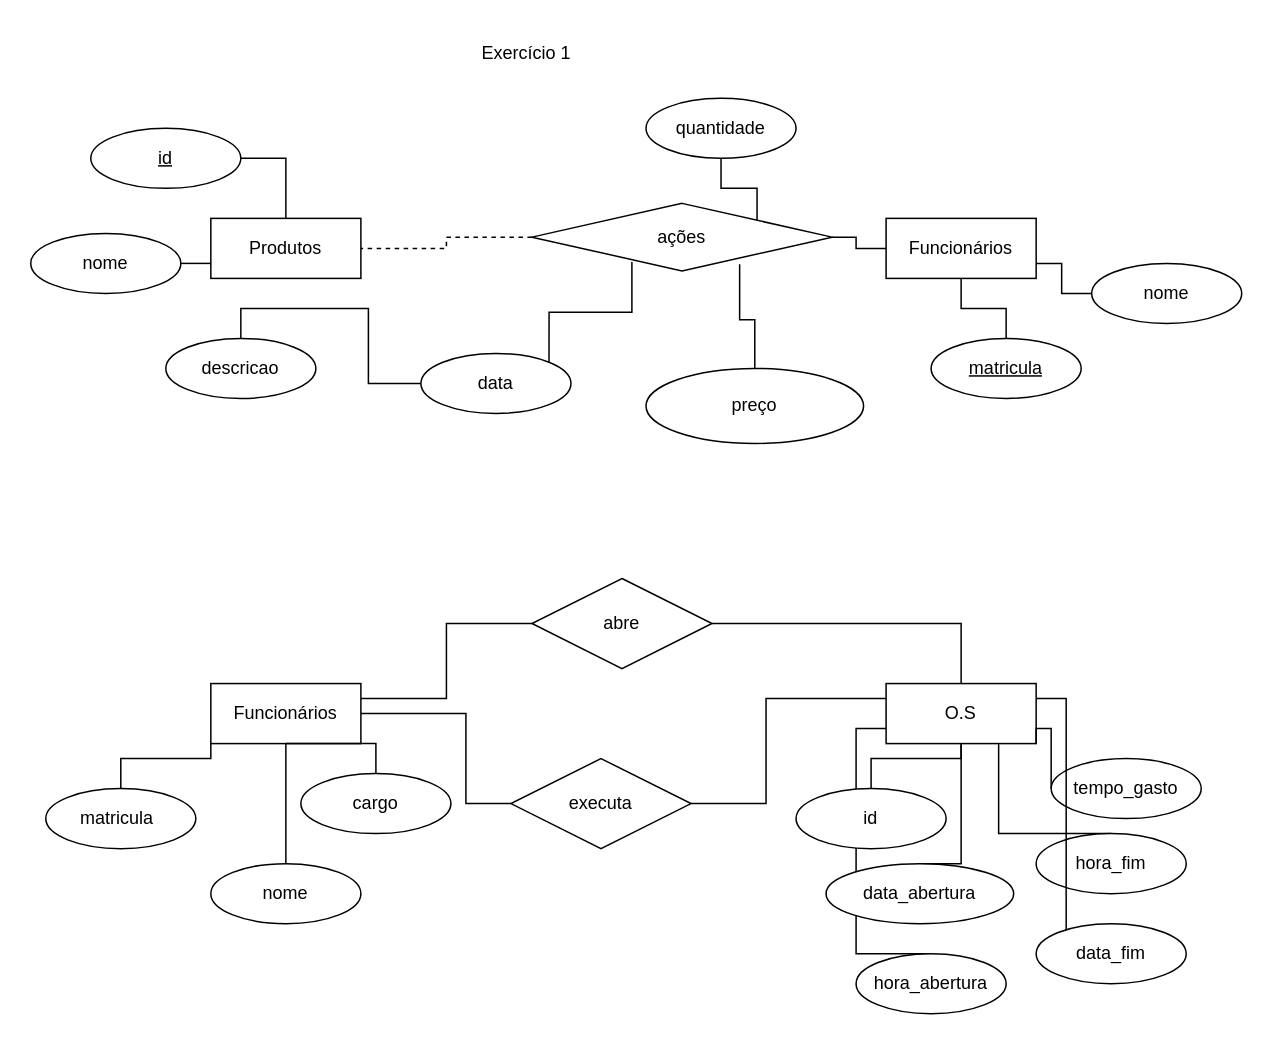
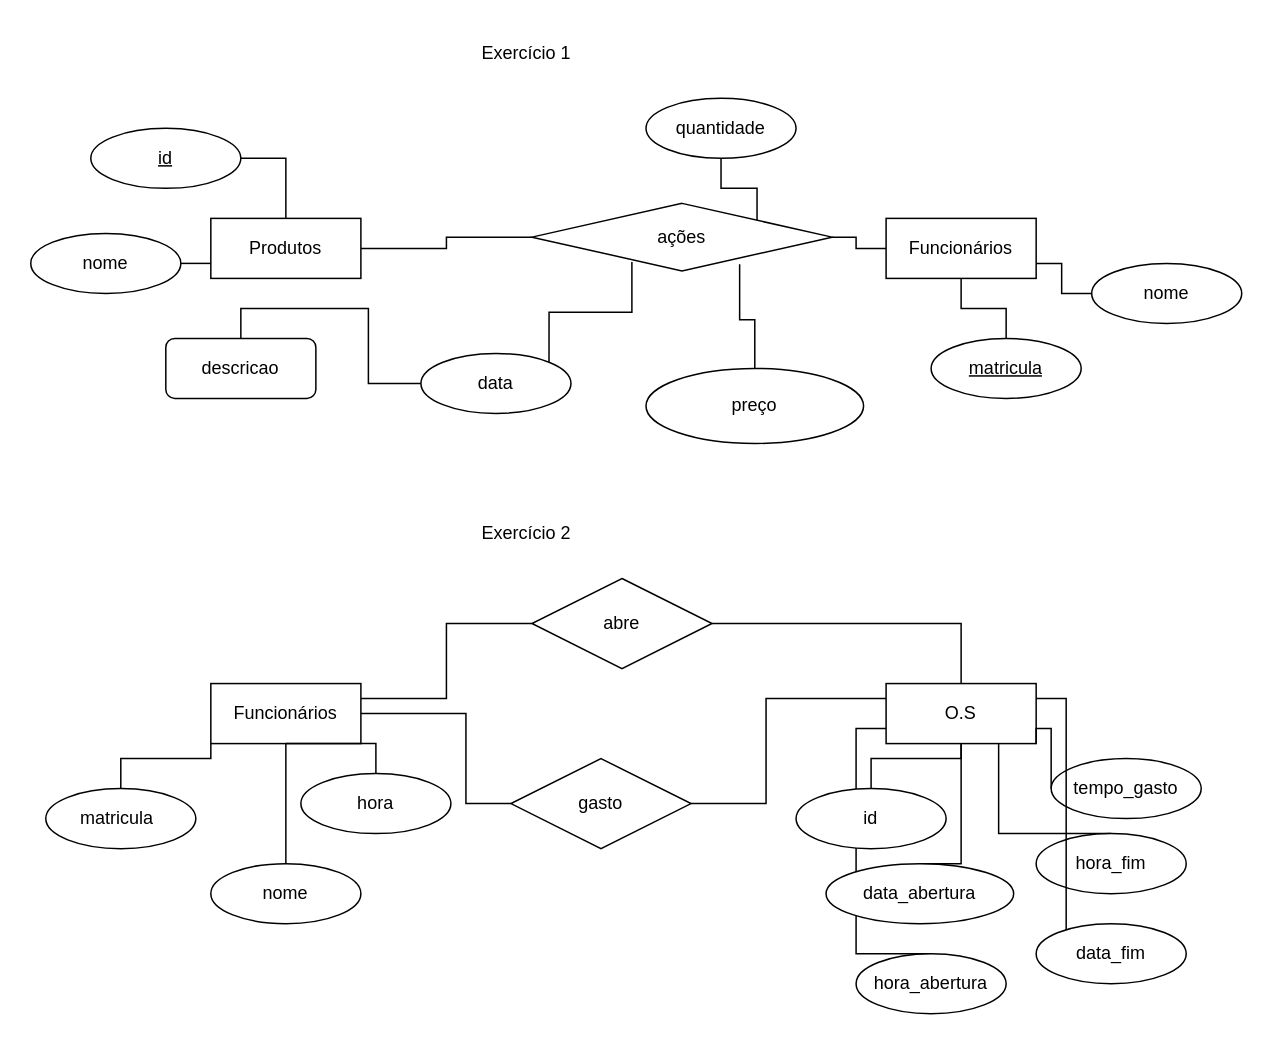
edge "ações" -- "Produtos": style dashed -> solid
node "descricao": shape ellipse -> rounded rectangle
node "Exercício 2": added
node "cargo": label "cargo" -> "hora"
node "executa": label "executa" -> "gasto"
